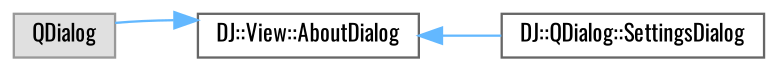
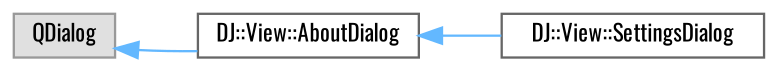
edge "QDialog" -> "DJ::View::AboutDialog": reversed
node "DJ::QDialog::SettingsDialog": label "DJ::QDialog::SettingsDialog" -> "DJ::View::SettingsDialog"
